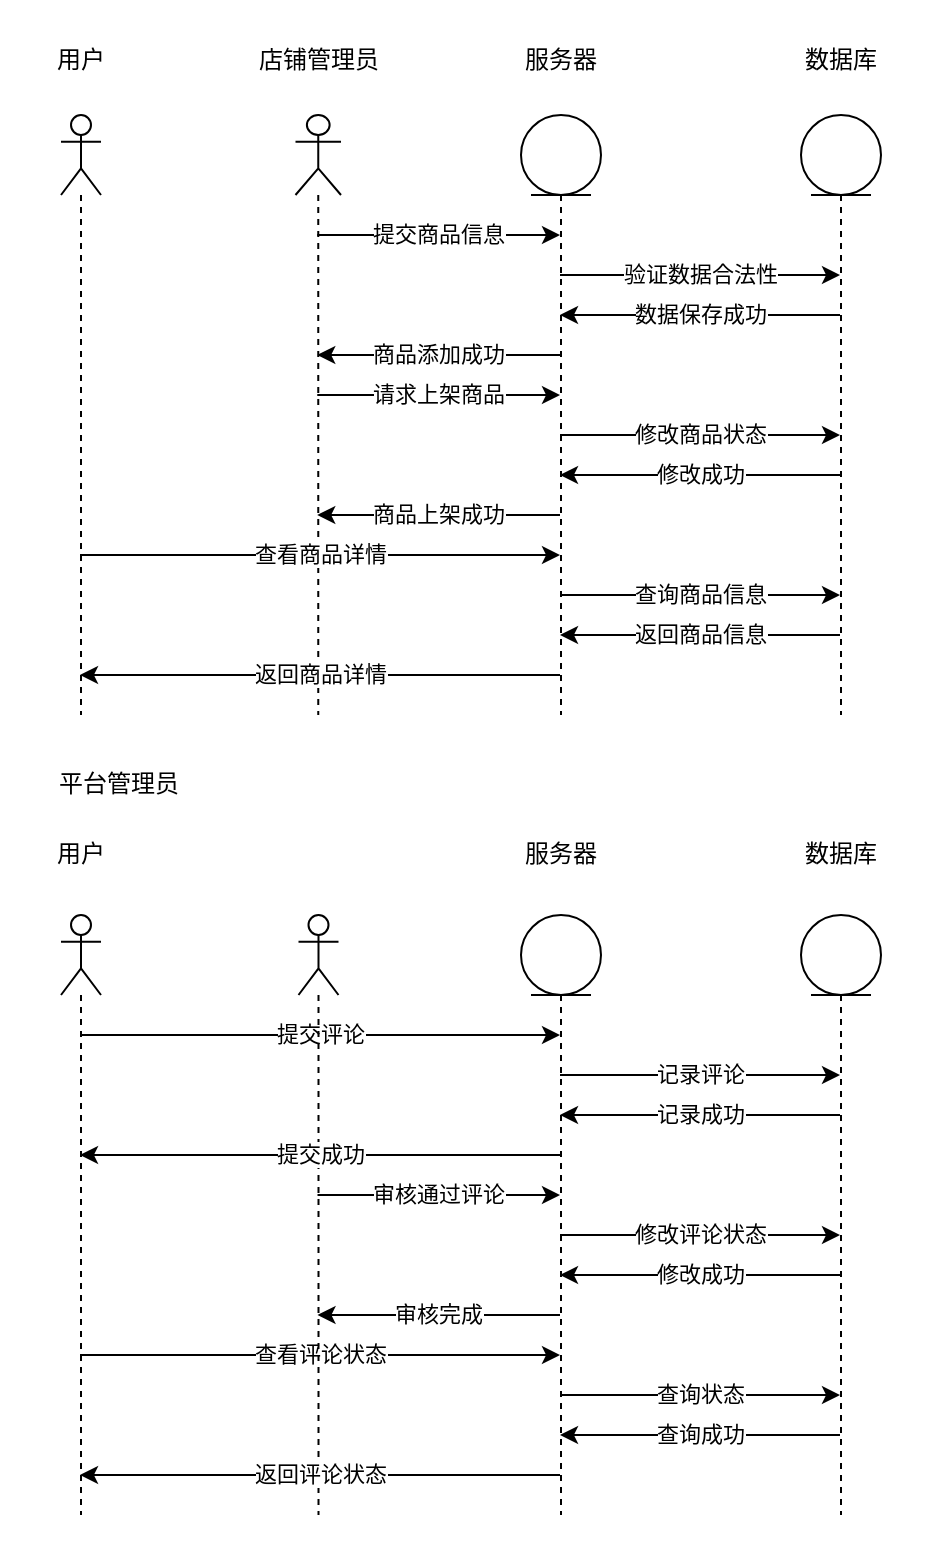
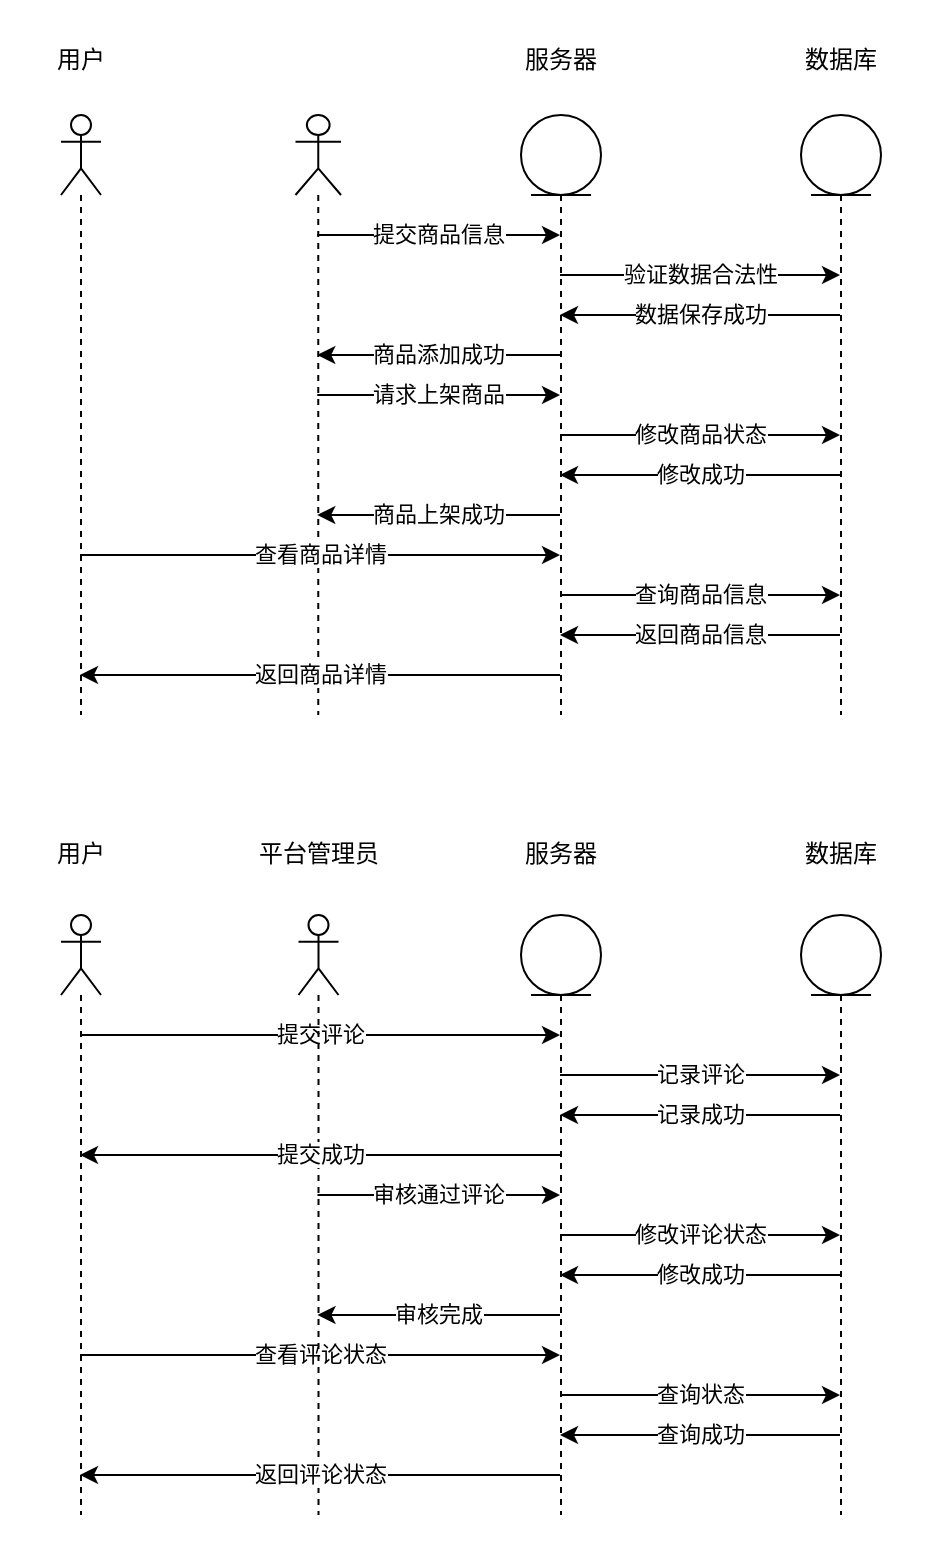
node "店铺管理员": removed
node "平台管理员": moved (119, 785) -> (319, 855)
